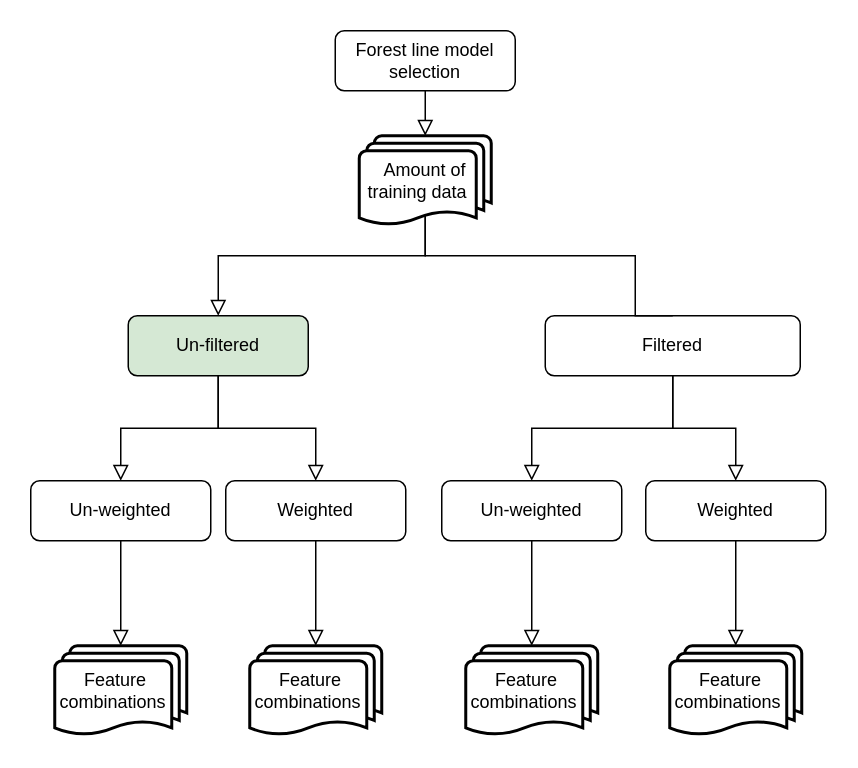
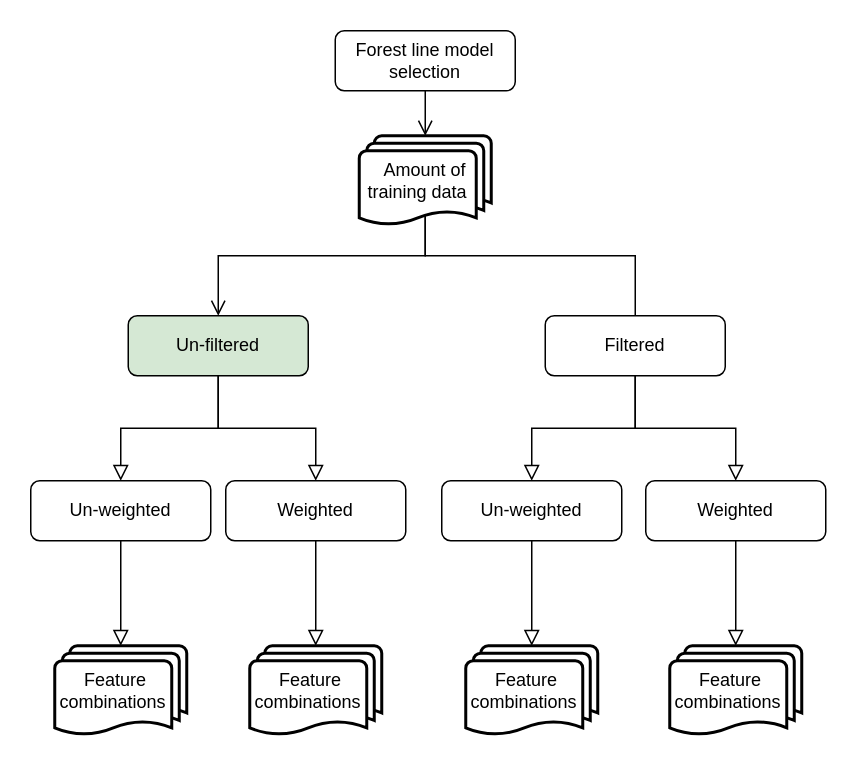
edge "Forest line model selection" -> "Amount of training data": arrowhead block -> open
edge "Amount of training data" -> "Un-filtered": arrowhead block -> open
node "Filtered": size 255x60 -> 180x60
